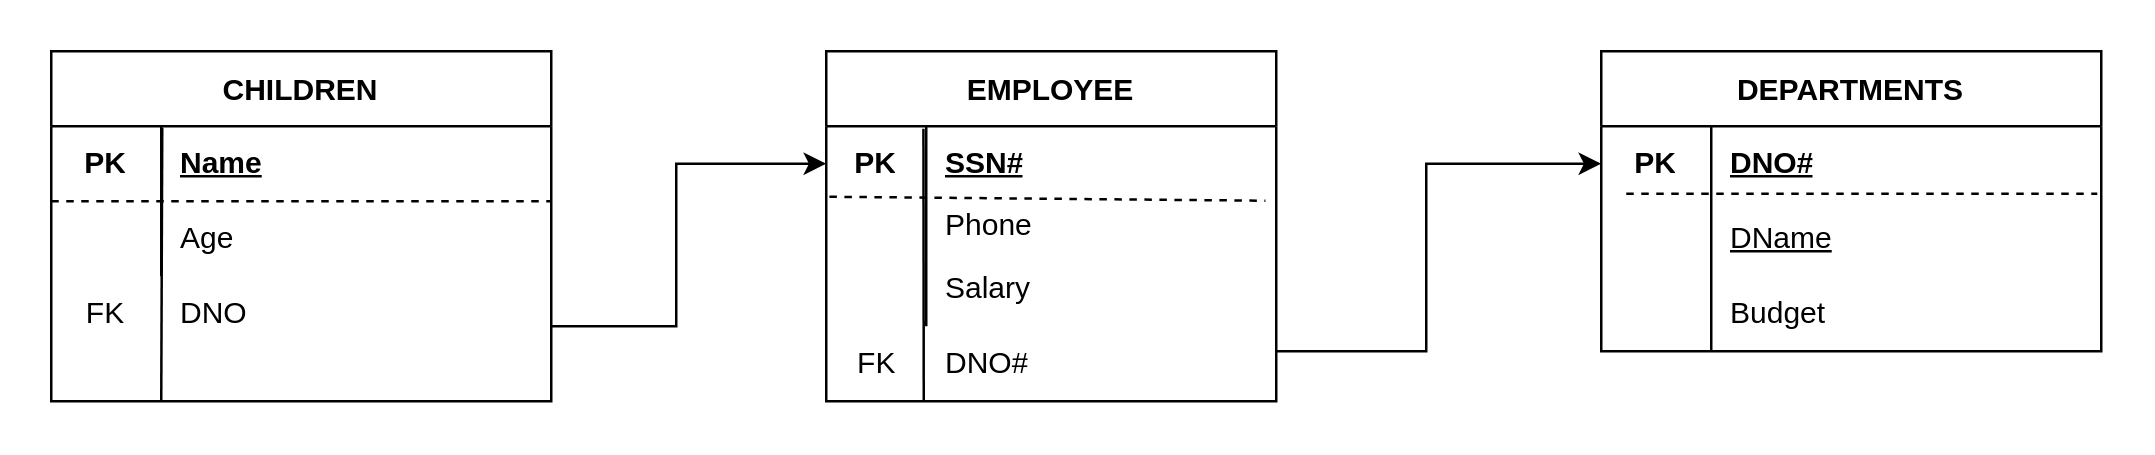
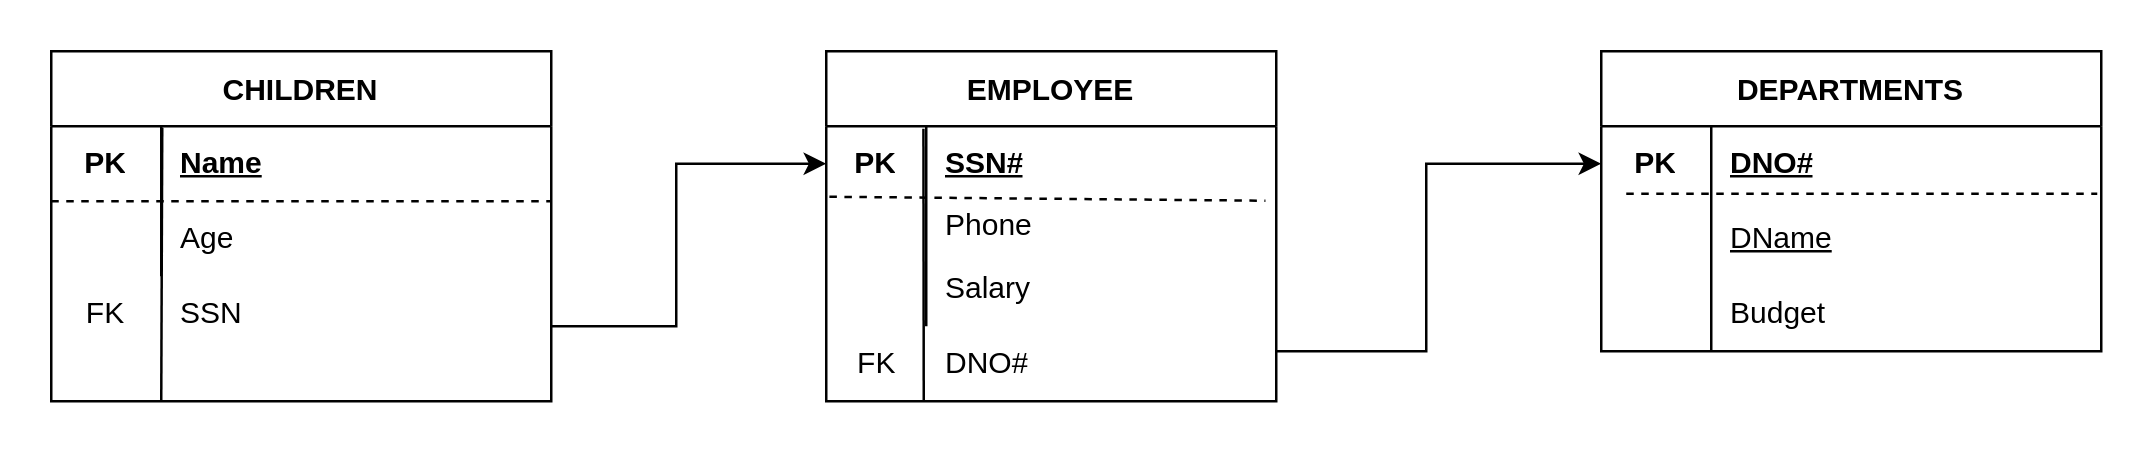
node "DNO": label "DNO" -> "SSN"
